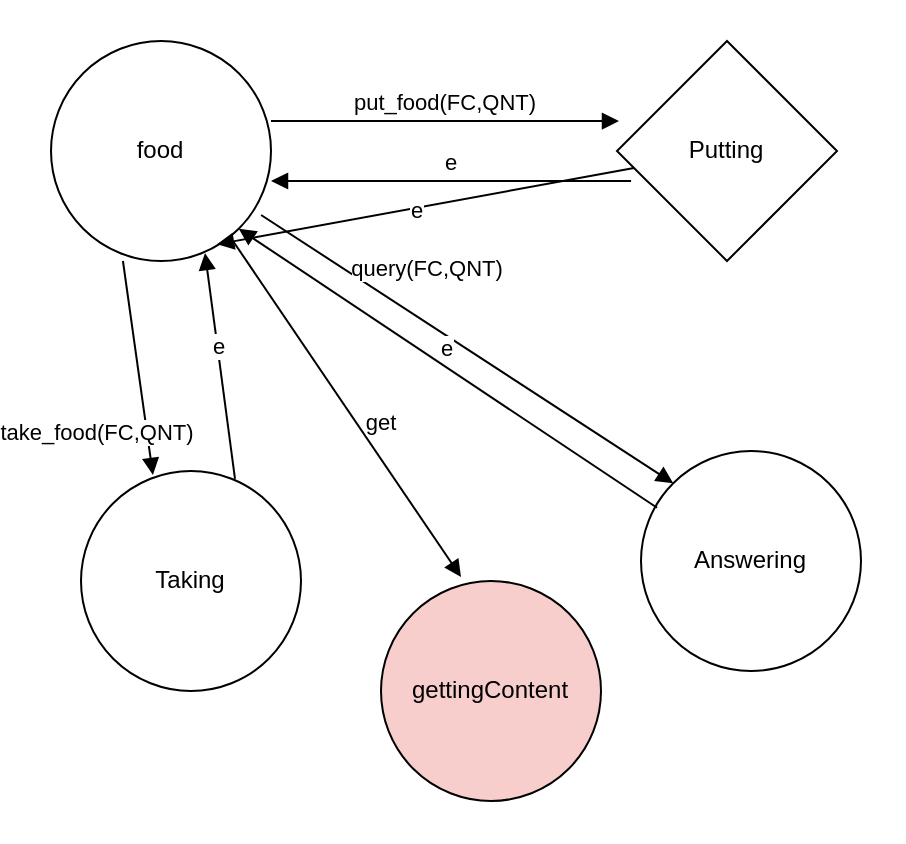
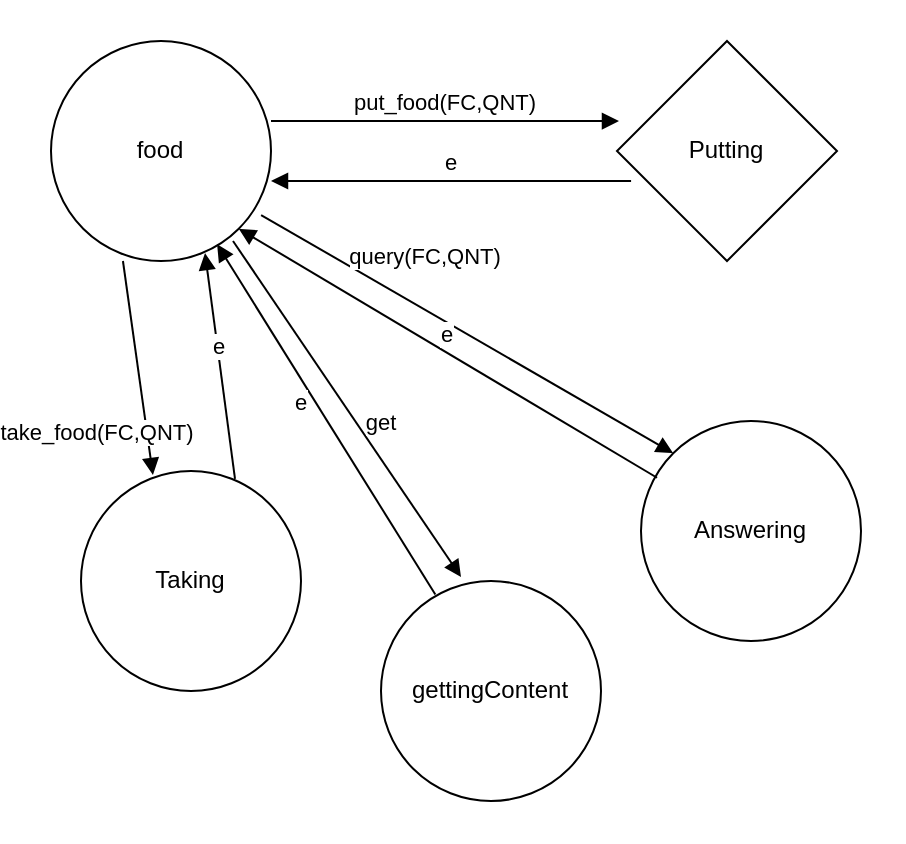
edge "Putting" -> "food": now "gettingContent" -> "food"
node "Answering": moved (751, 561) -> (751, 531)
node "gettingContent": fillcolor #f8cecc -> #ffffff
